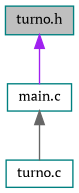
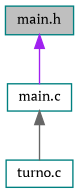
node "turno.h": label "turno.h" -> "main.h"
